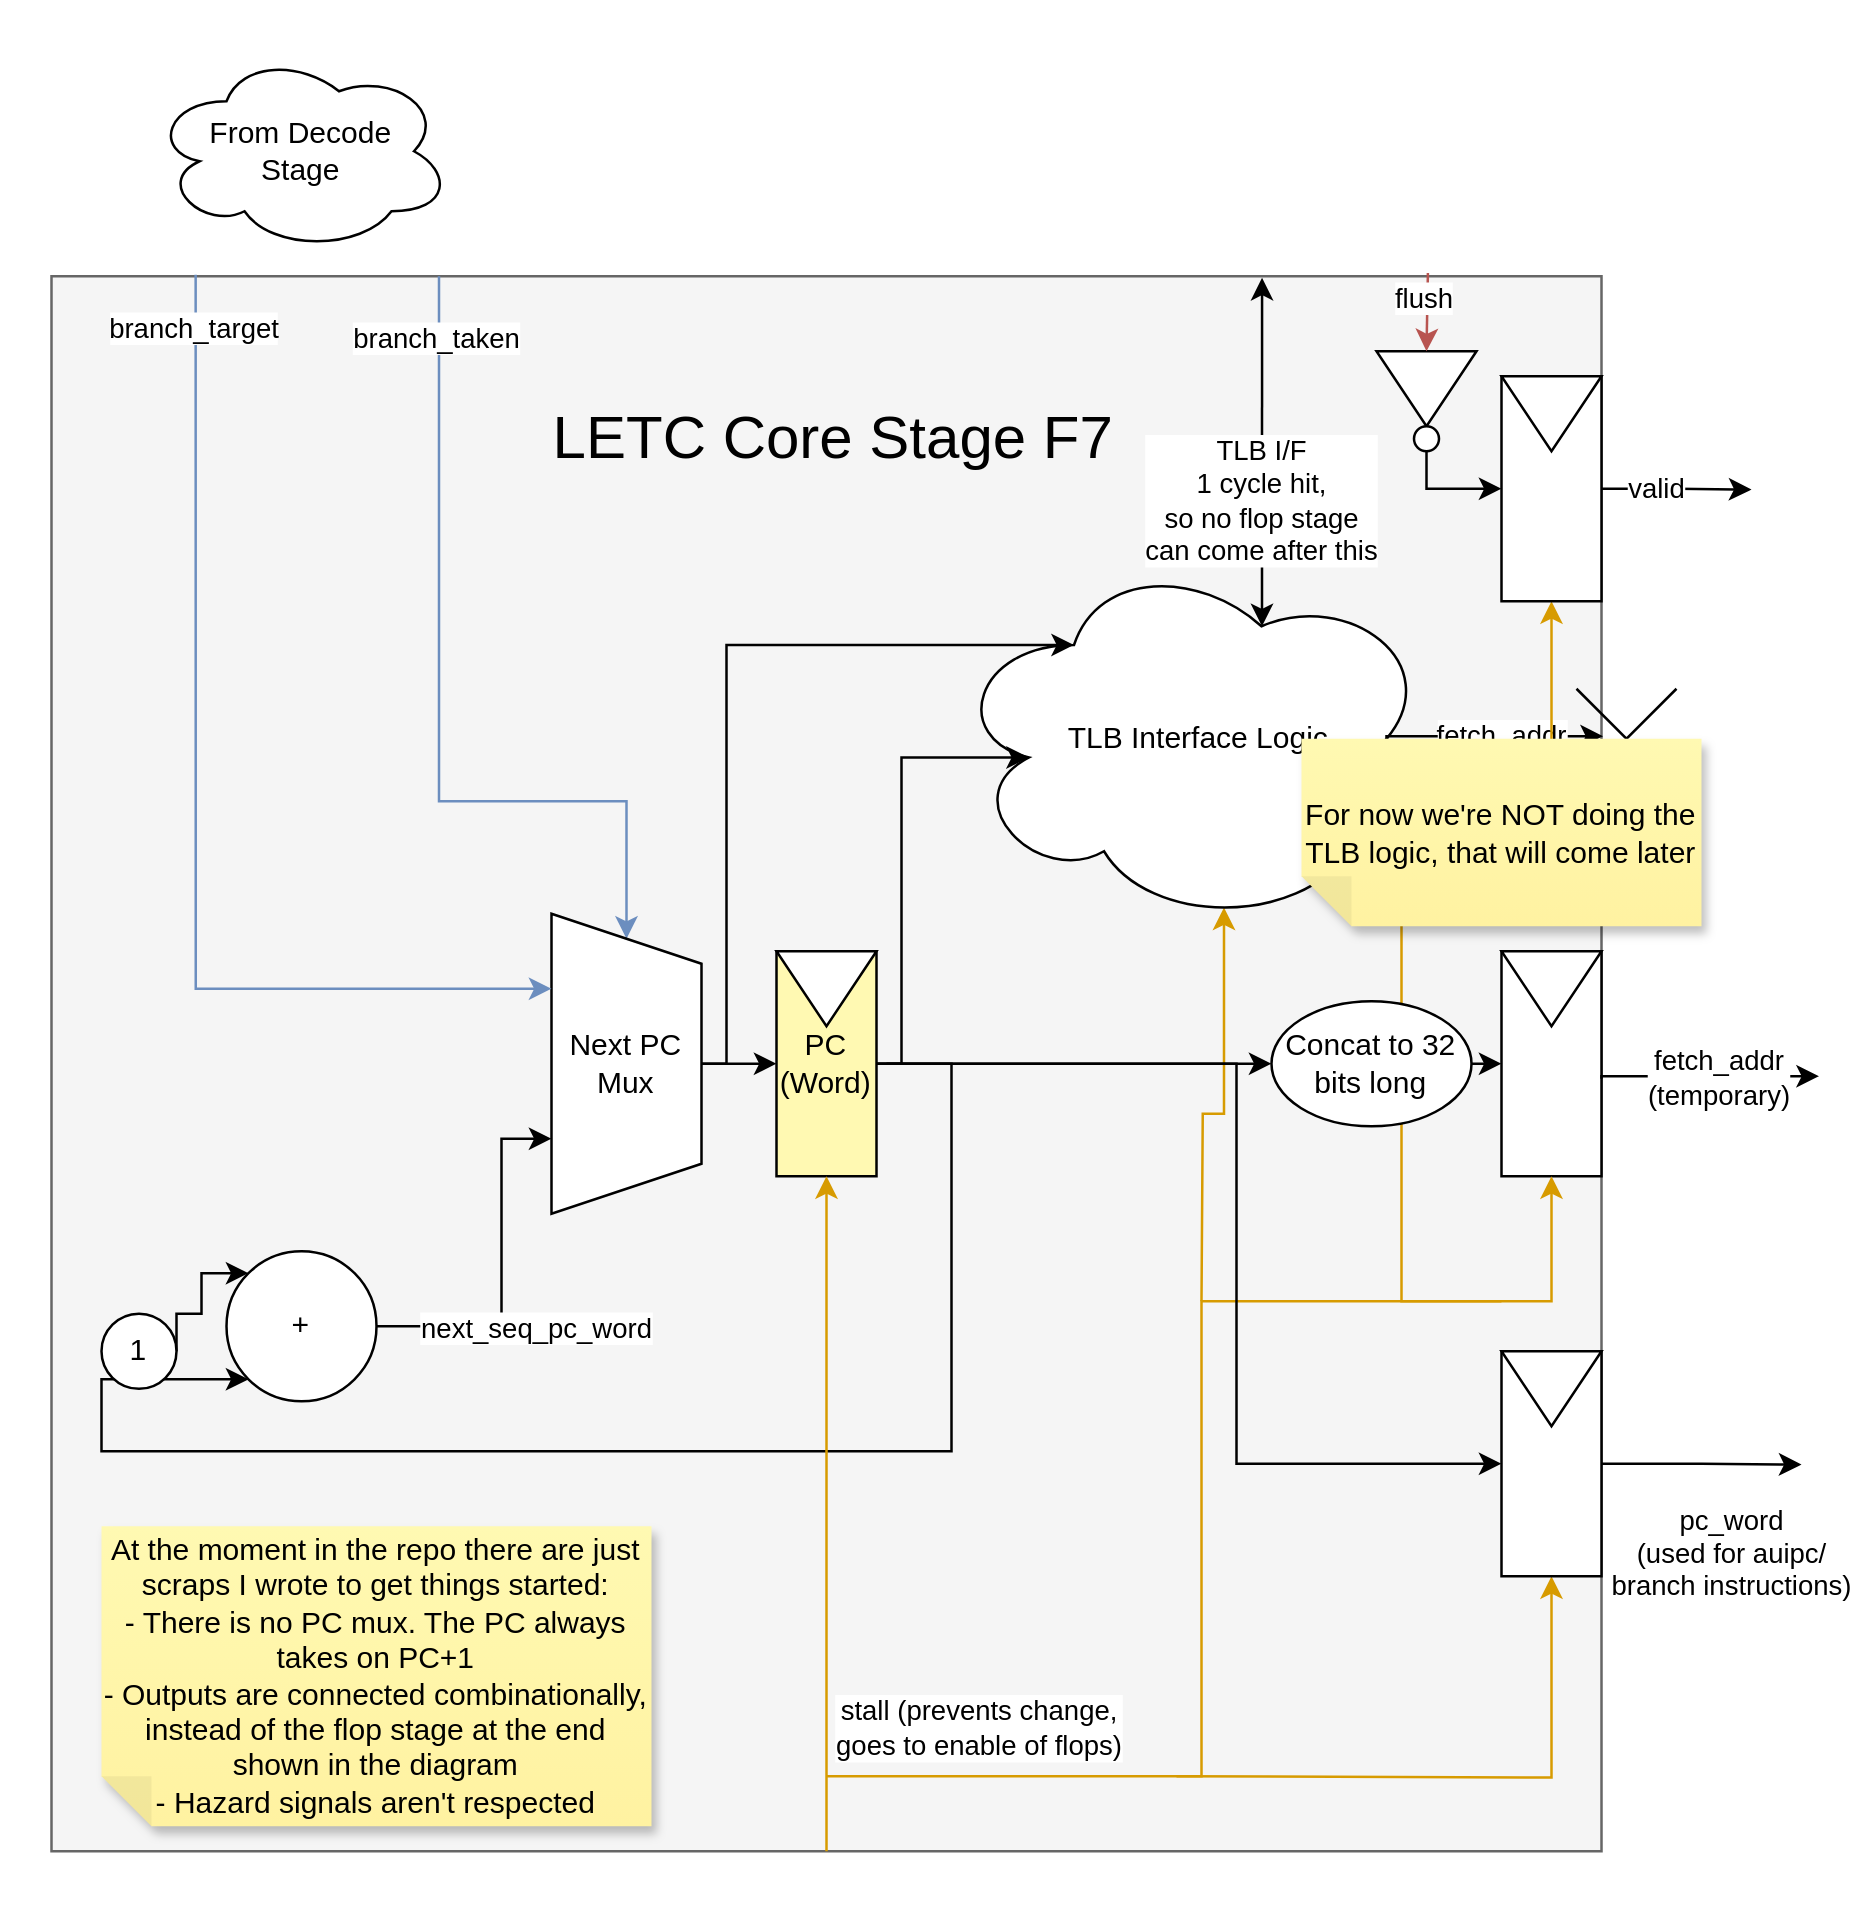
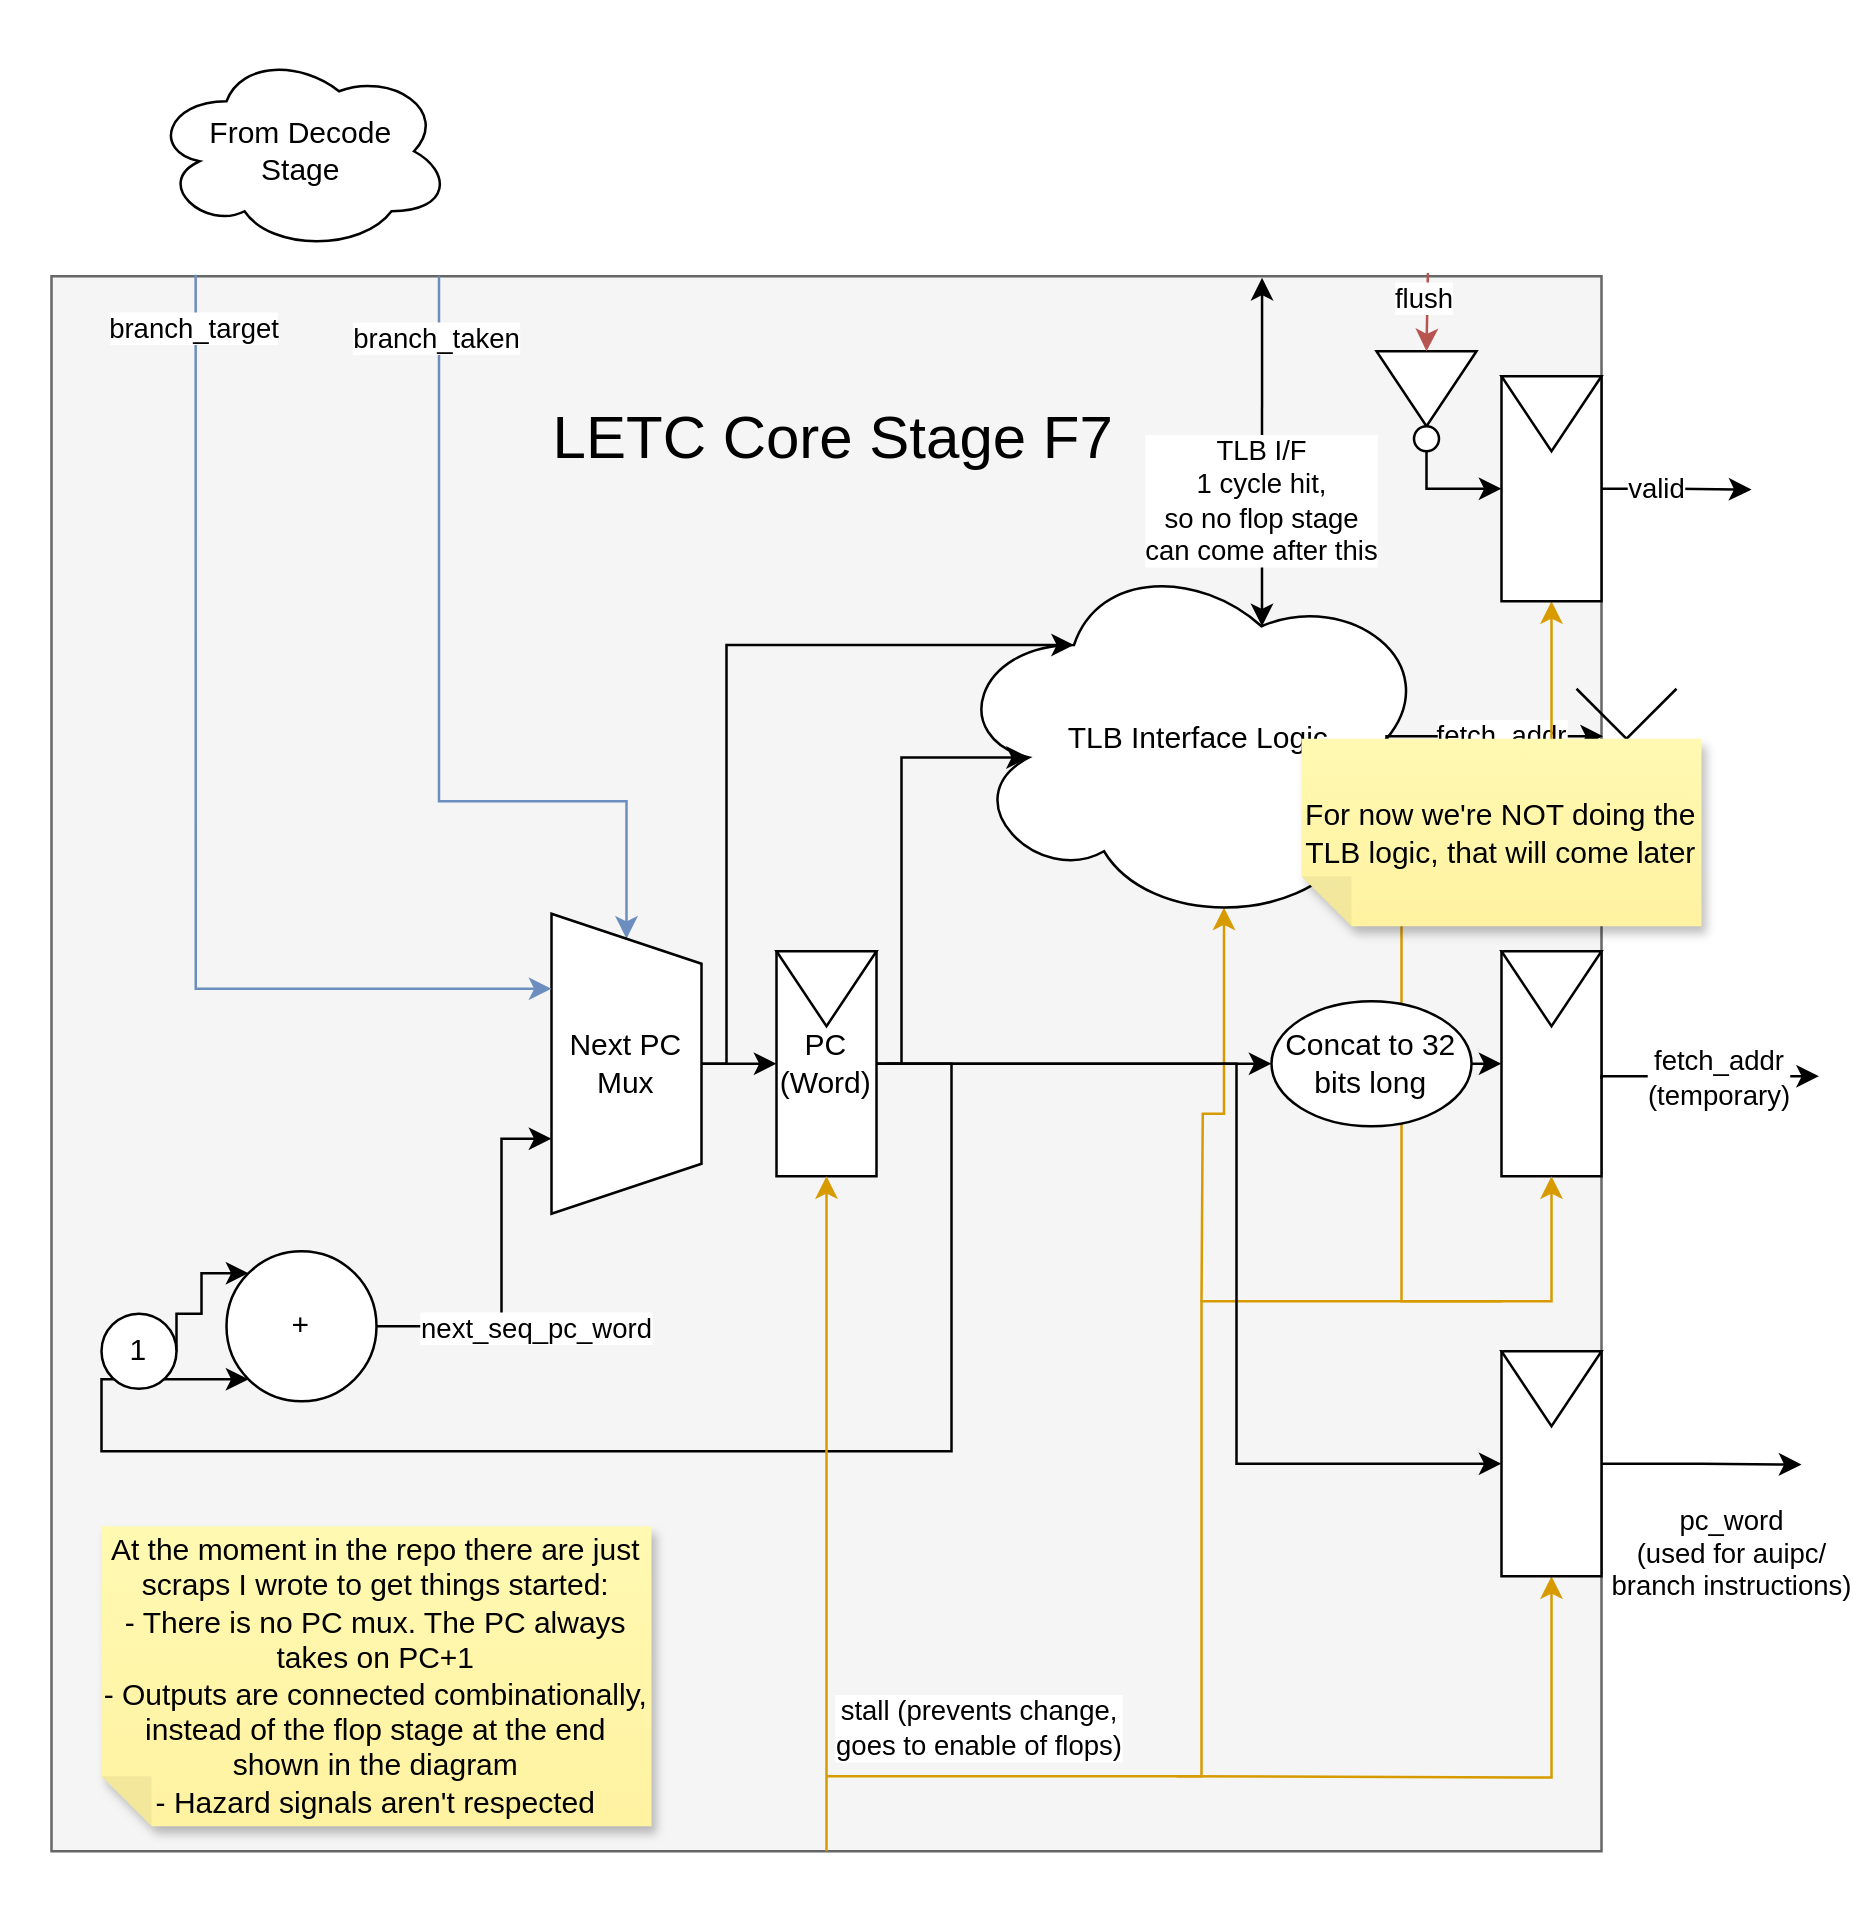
node "PC (Word)": fillcolor #fff9b2 -> #ffffff
